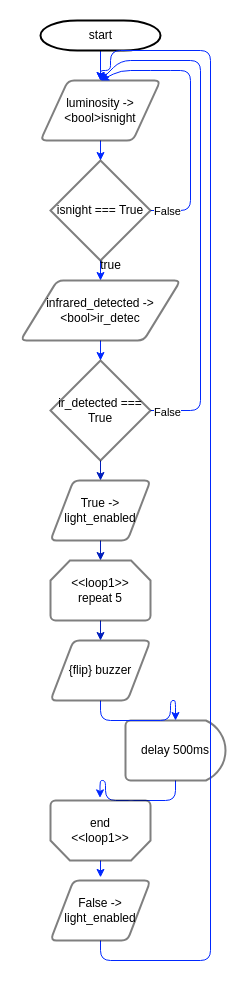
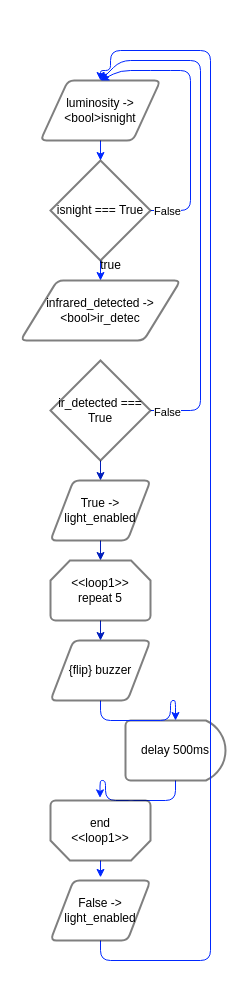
node "start": removed
edge "start" -> "luminosity -> <bool>isnight": removed
edge "infrared_detected -> <bool>ir_detec" -> "ir_detected === True": removed
